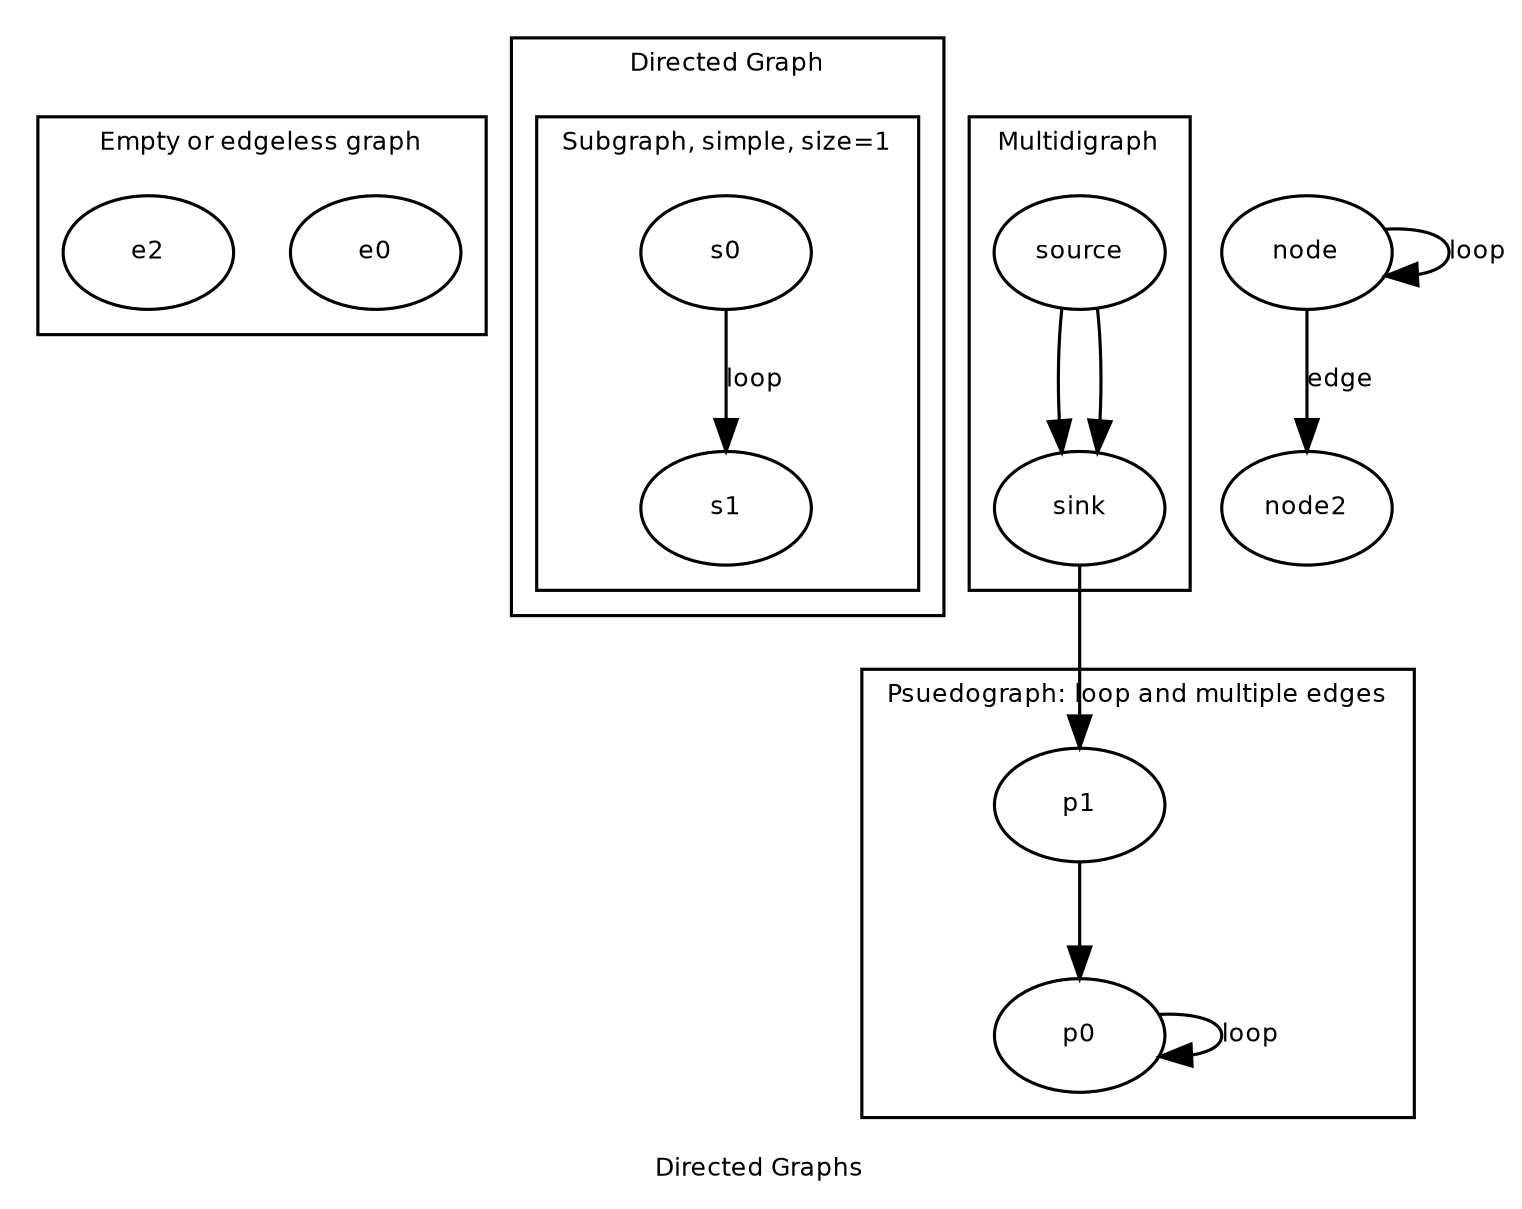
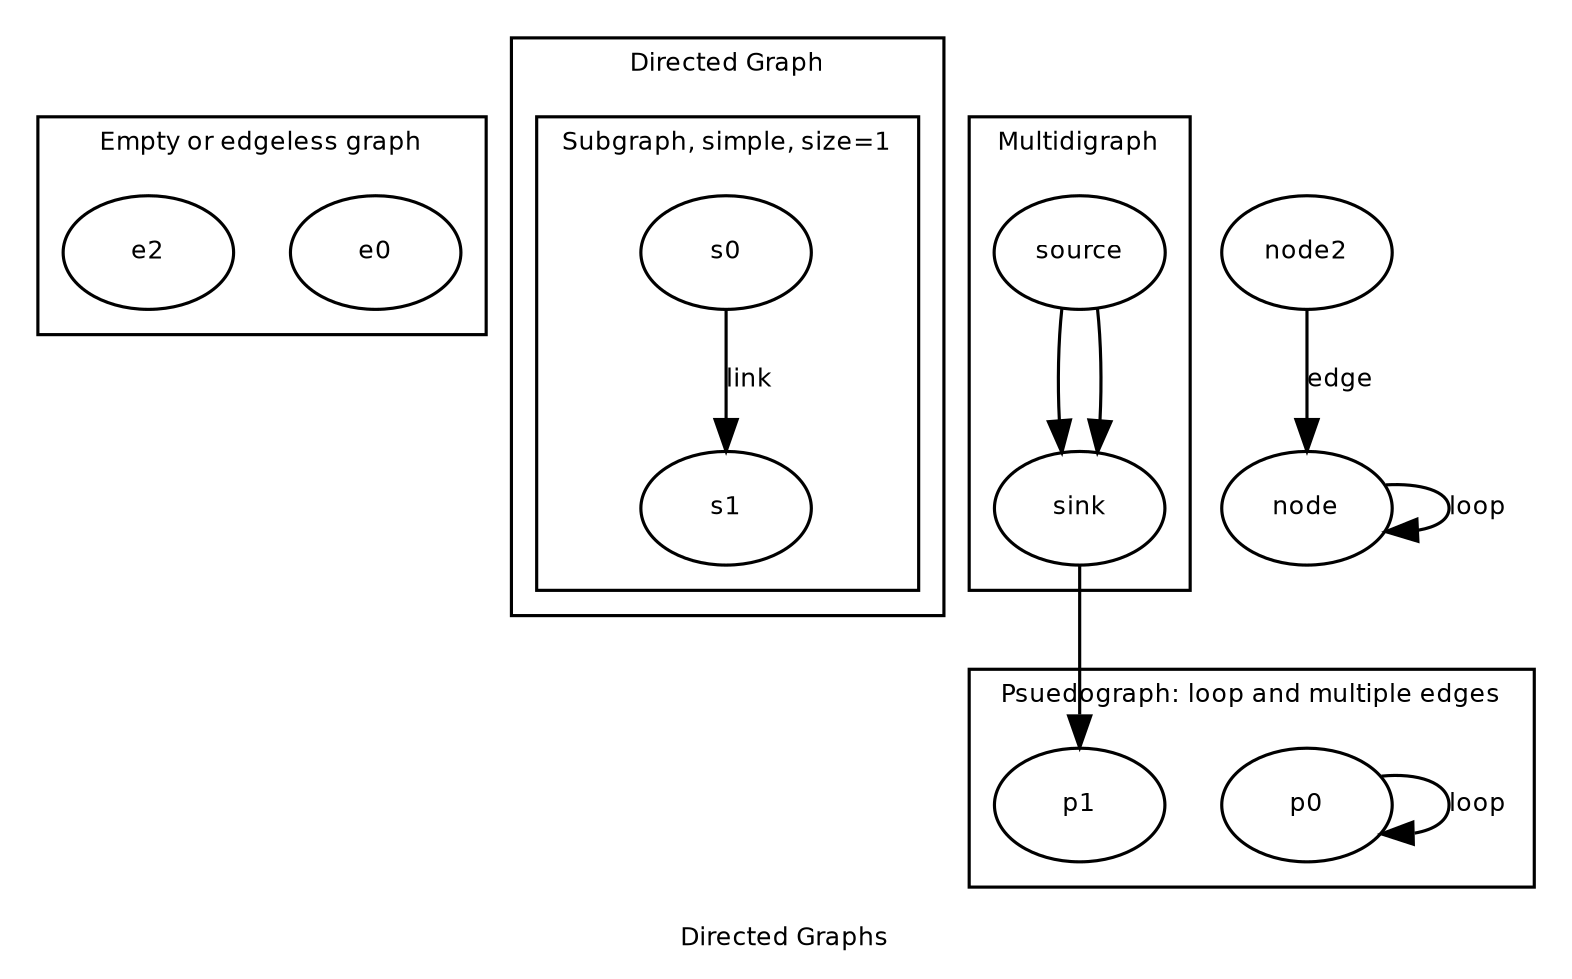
edge "node" -> "node2": reversed
edge "s0" -> "s1": label "loop" -> "link"
edge "p1" -> "p0": removed
